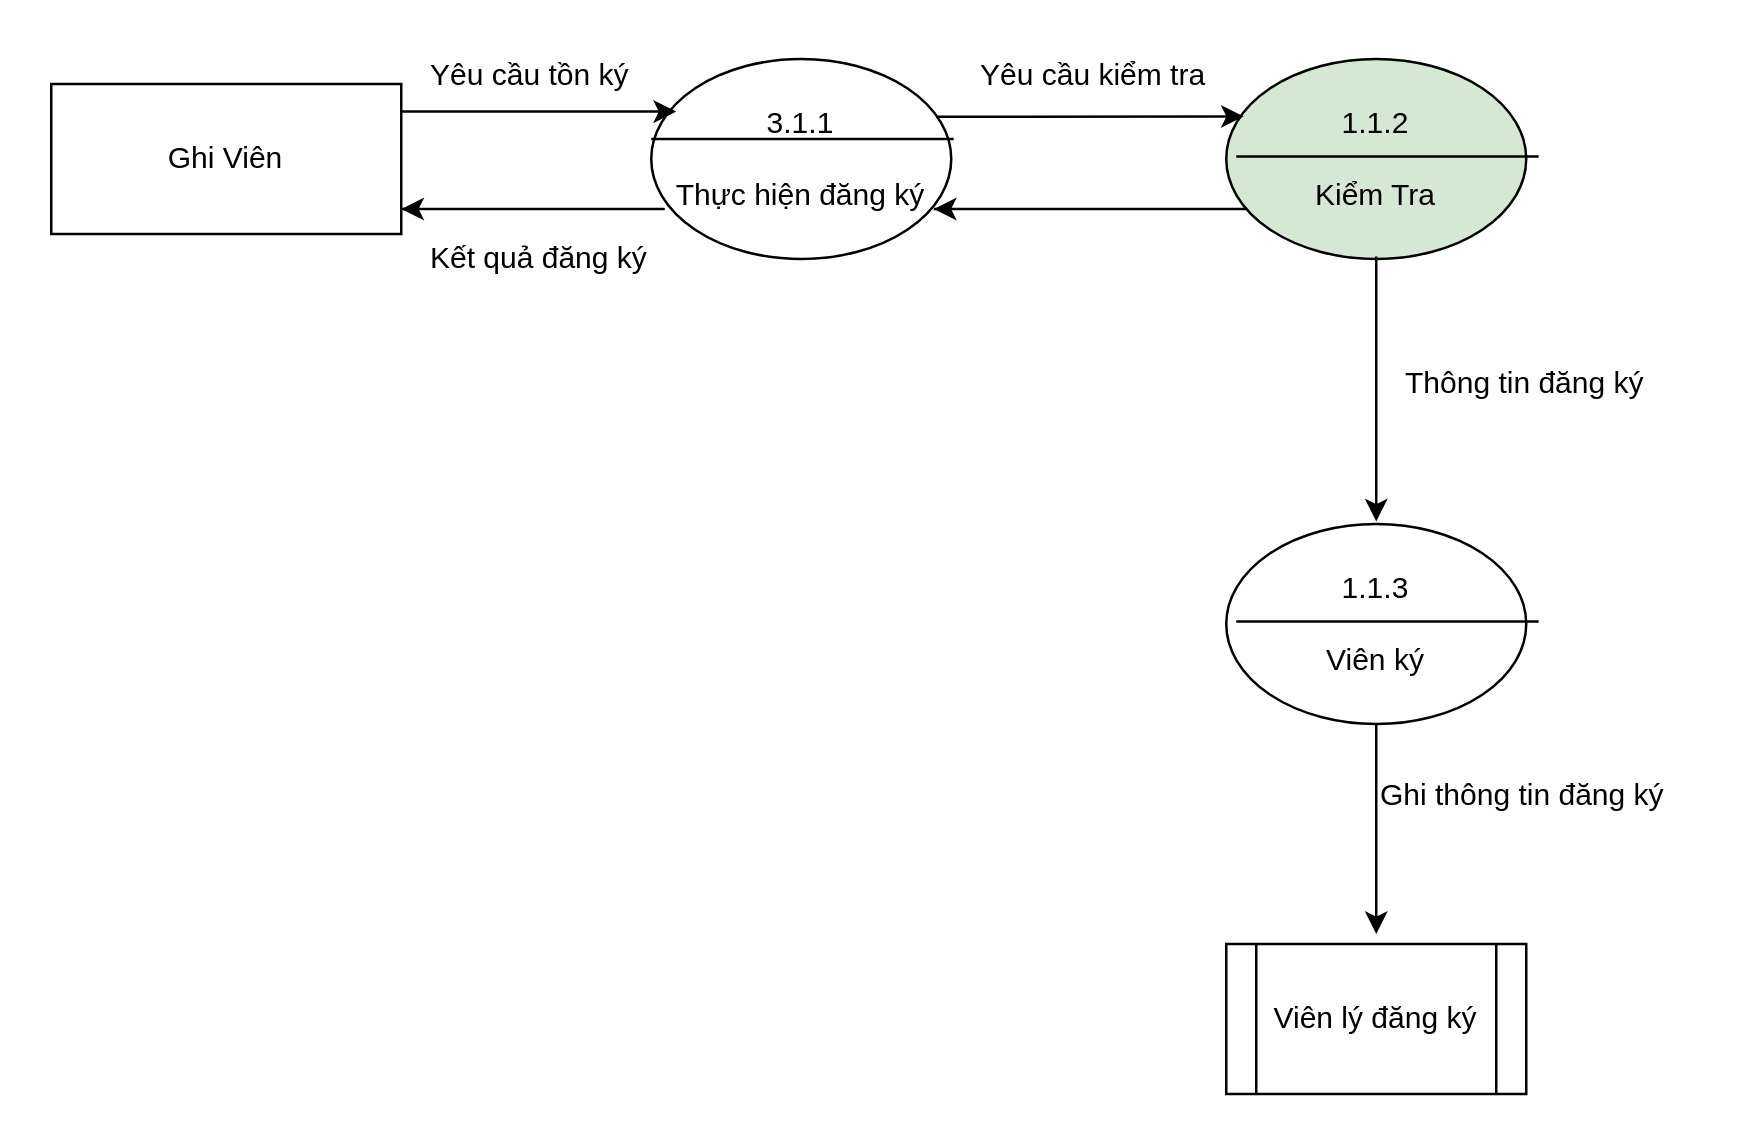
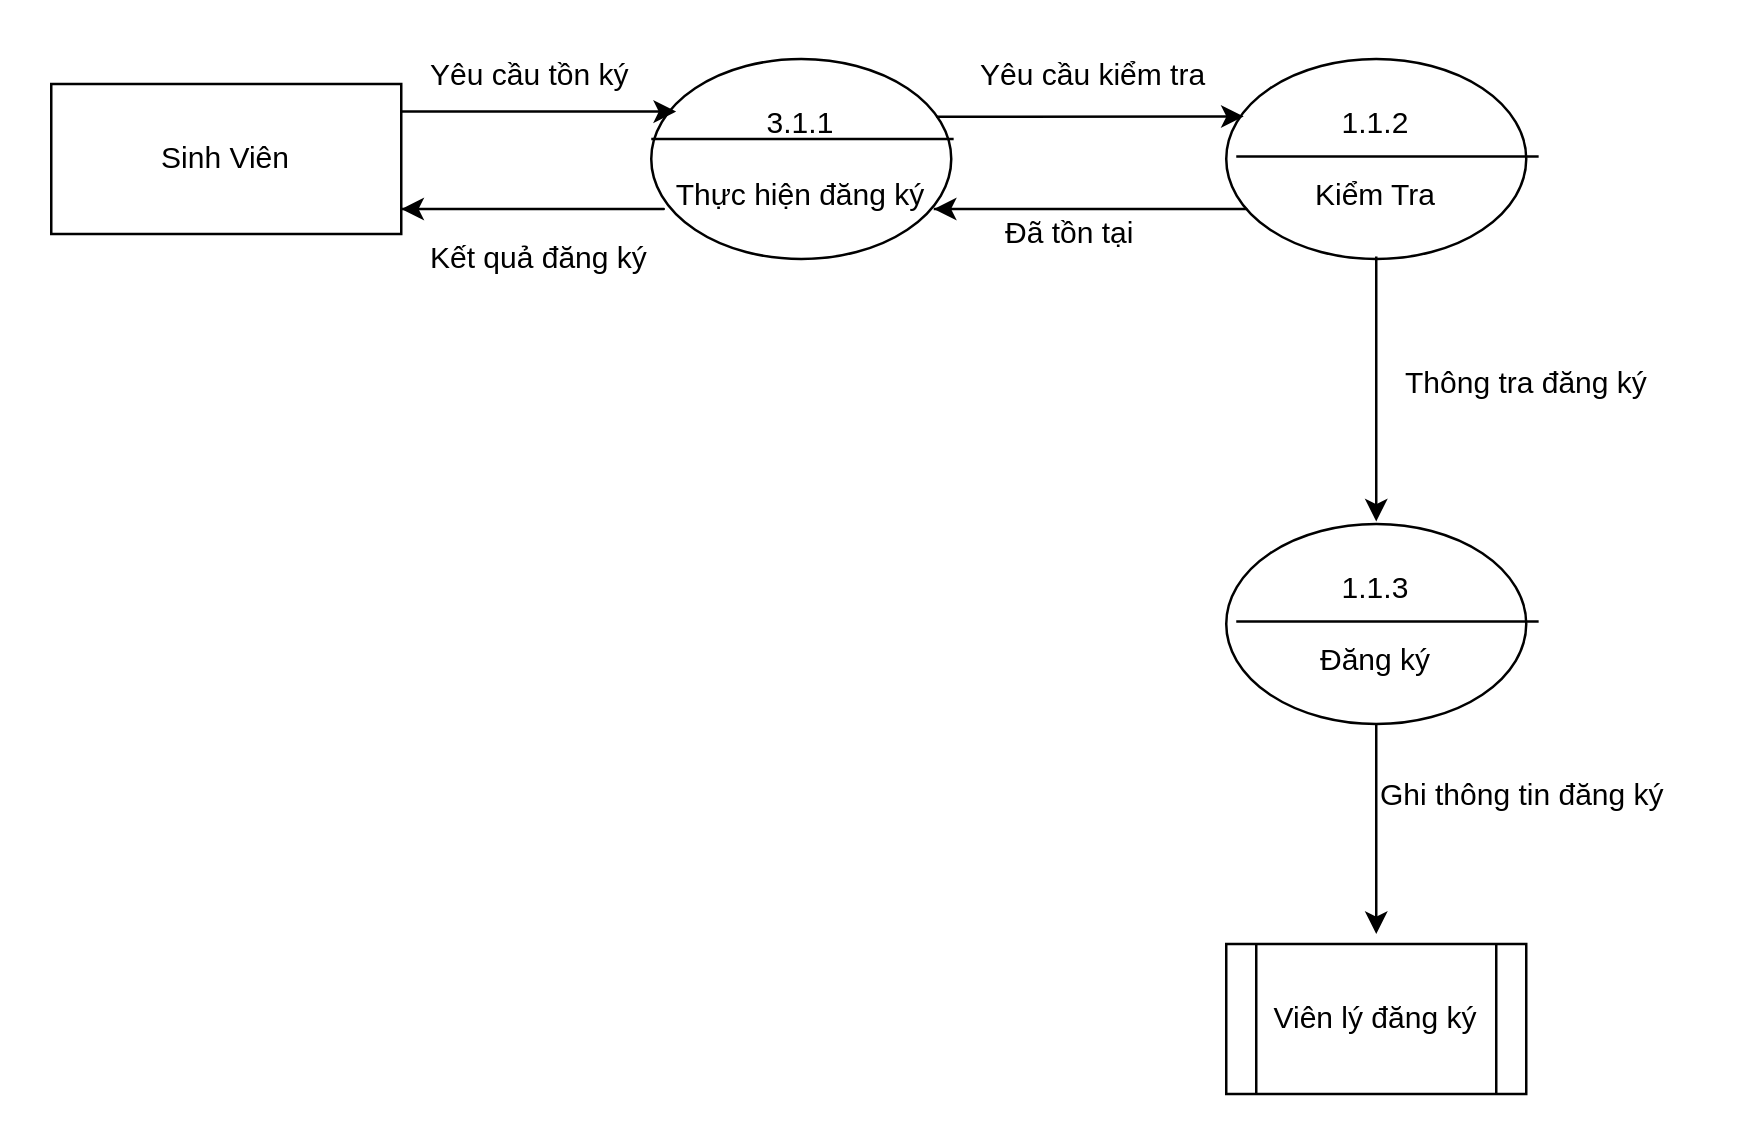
node "Ghi Viên": label "Ghi Viên" -> "Sinh Viên"
node "1.1.2 Kiểm Tra": fillcolor #d5e8d4 -> #ffffff
node "Đã tồn tại": added
node "Thông tin đăng ký": label "Thông tin đăng ký" -> "Thông tra đăng ký"
node "1.1.3 Viên ký": label "1.1.3 Viên ký" -> "1.1.3 Đăng ký"
